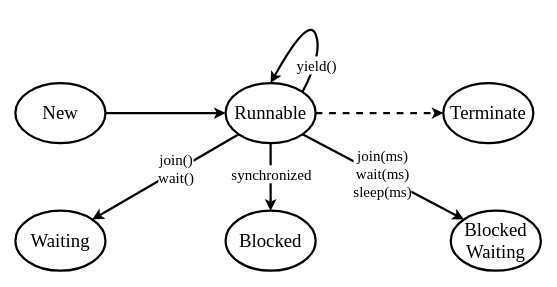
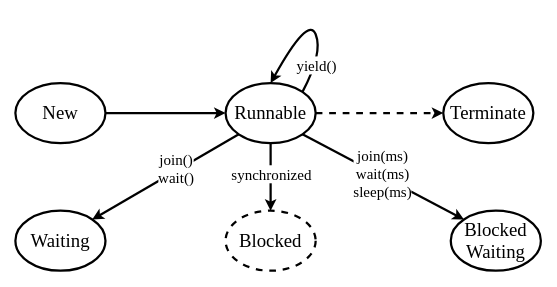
node "Blocked": style solid -> dashed
